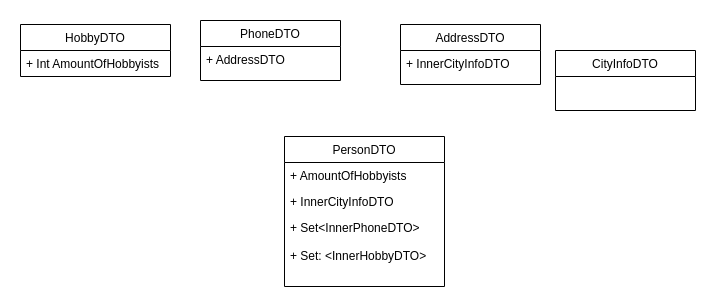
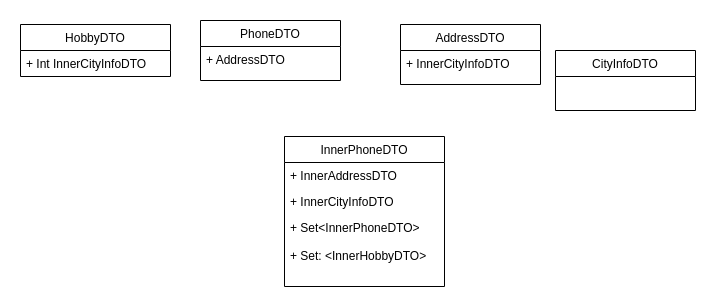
node "+ Int AmountOfHobbyists": label "+ Int AmountOfHobbyists" -> "+ Int InnerCityInfoDTO"
node "PersonDTO": label "PersonDTO" -> "InnerPhoneDTO"
node "+ AmountOfHobbyists": label "+ AmountOfHobbyists" -> "+ InnerAddressDTO"
